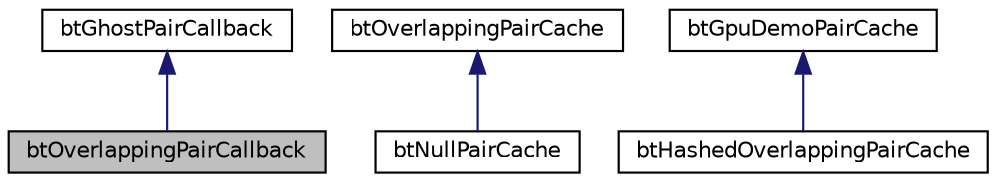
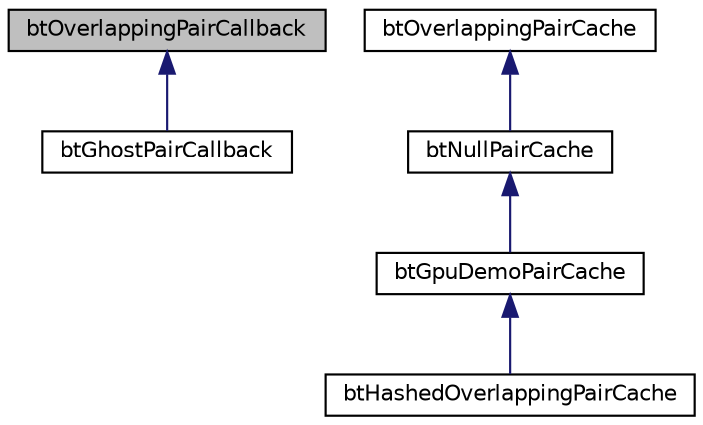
edge "btOverlappingPairCallback" -> "btGhostPairCallback": reversed
edge "btGpuDemoPairCache" -> "btNullPairCache": added
